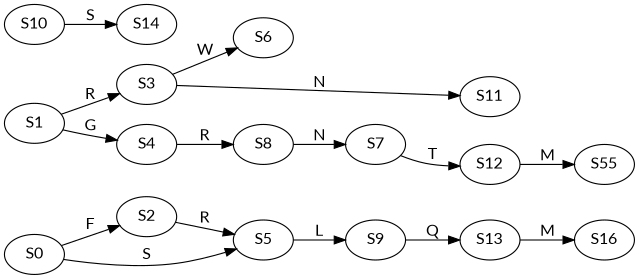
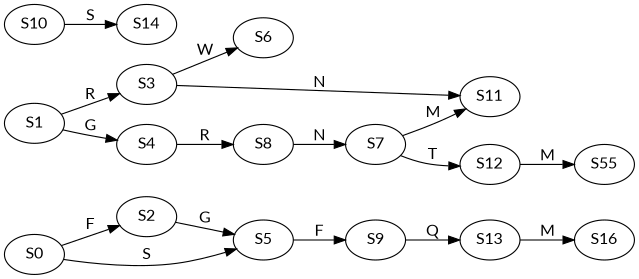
edge "S7" -> "S11": added, label "M"
edge "S2" -> "S5": label "R" -> "G"
edge "S5" -> "S9": label "L" -> "F"
